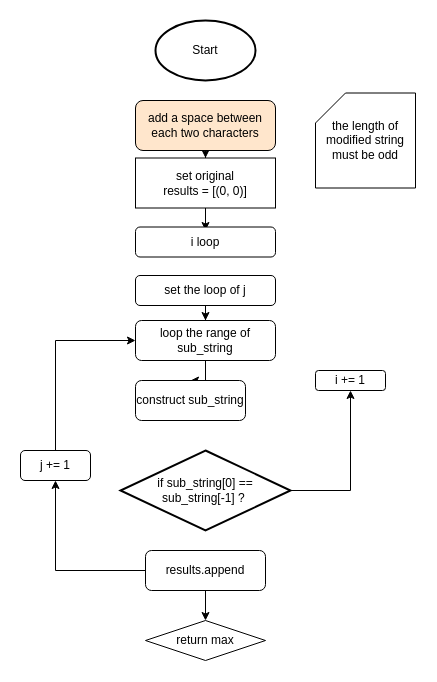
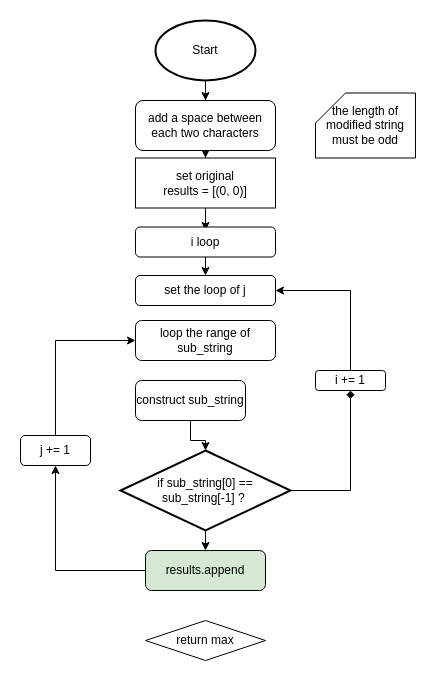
edge "Start" -> "add a space between each two characters": added
node "add a space between each two characters": fillcolor #ffe6cc -> #ffffff
node "the length of modified string must be odd": size 100x95 -> 100x65
edge "i loop" -> "set the loop of j": added
edge "i += 1" -> "set the loop of j": added
edge "set the loop of j" -> "loop the range of sub_string": removed
edge "loop the range of sub_string" -> "construct sub_string": removed
edge "if sub_string[0] == sub_string[-1] ?" -> "i += 1": arrowhead classic -> diamond
edge "construct sub_string" -> "if sub_string[0] == sub_string[-1] ?": added
node "j += 1": moved (56, 466) -> (56, 451)
edge "if sub_string[0] == sub_string[-1] ?" -> "results.append": added
node "results.append": fillcolor #ffffff -> #d5e8d4
edge "results.append" -> "return max": removed
